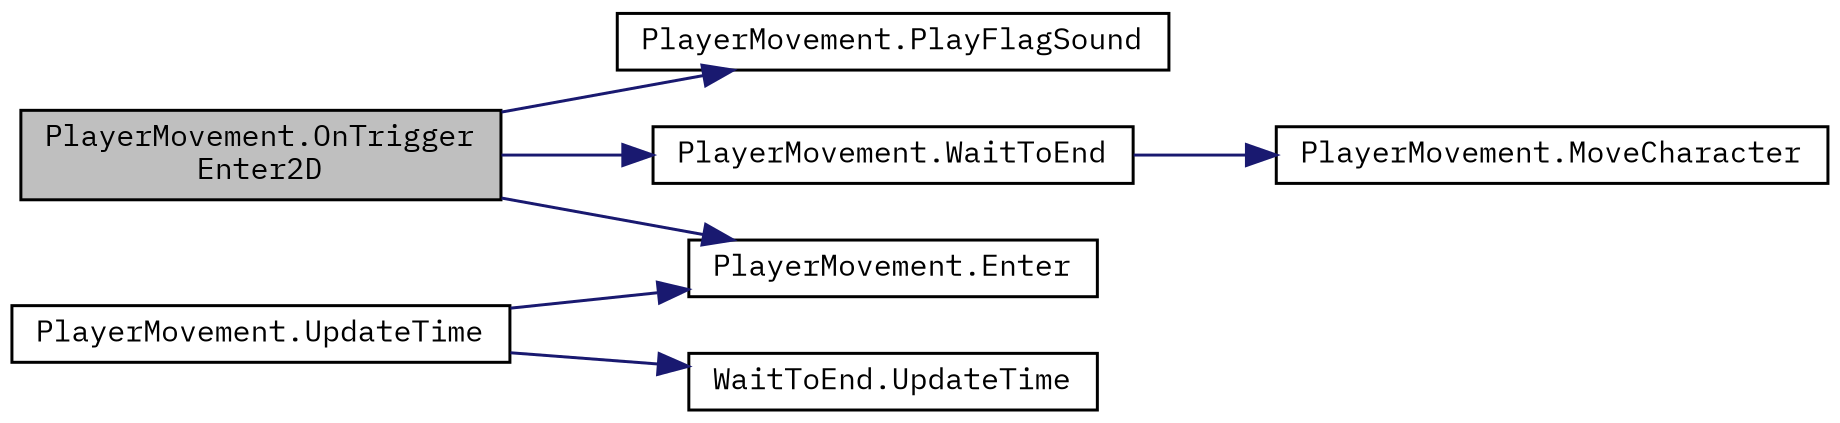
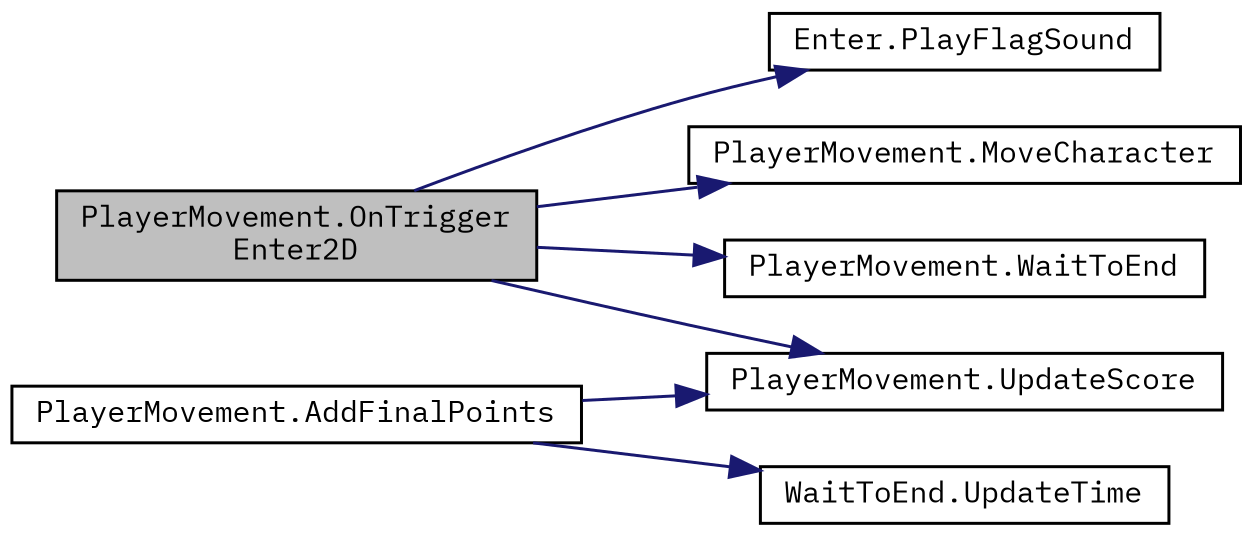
node "PlayerMovement.PlayFlagSound": label "PlayerMovement.PlayFlagSound" -> "Enter.PlayFlagSound"
edge "PlayerMovement.WaitToEnd" -> "PlayerMovement.MoveCharacter": now "PlayerMovement.OnTrigger Enter2D" -> "PlayerMovement.MoveCharacter"
node "PlayerMovement.Enter": label "PlayerMovement.Enter" -> "PlayerMovement.UpdateScore"
node "PlayerMovement.UpdateTime": label "PlayerMovement.UpdateTime" -> "PlayerMovement.AddFinalPoints"
